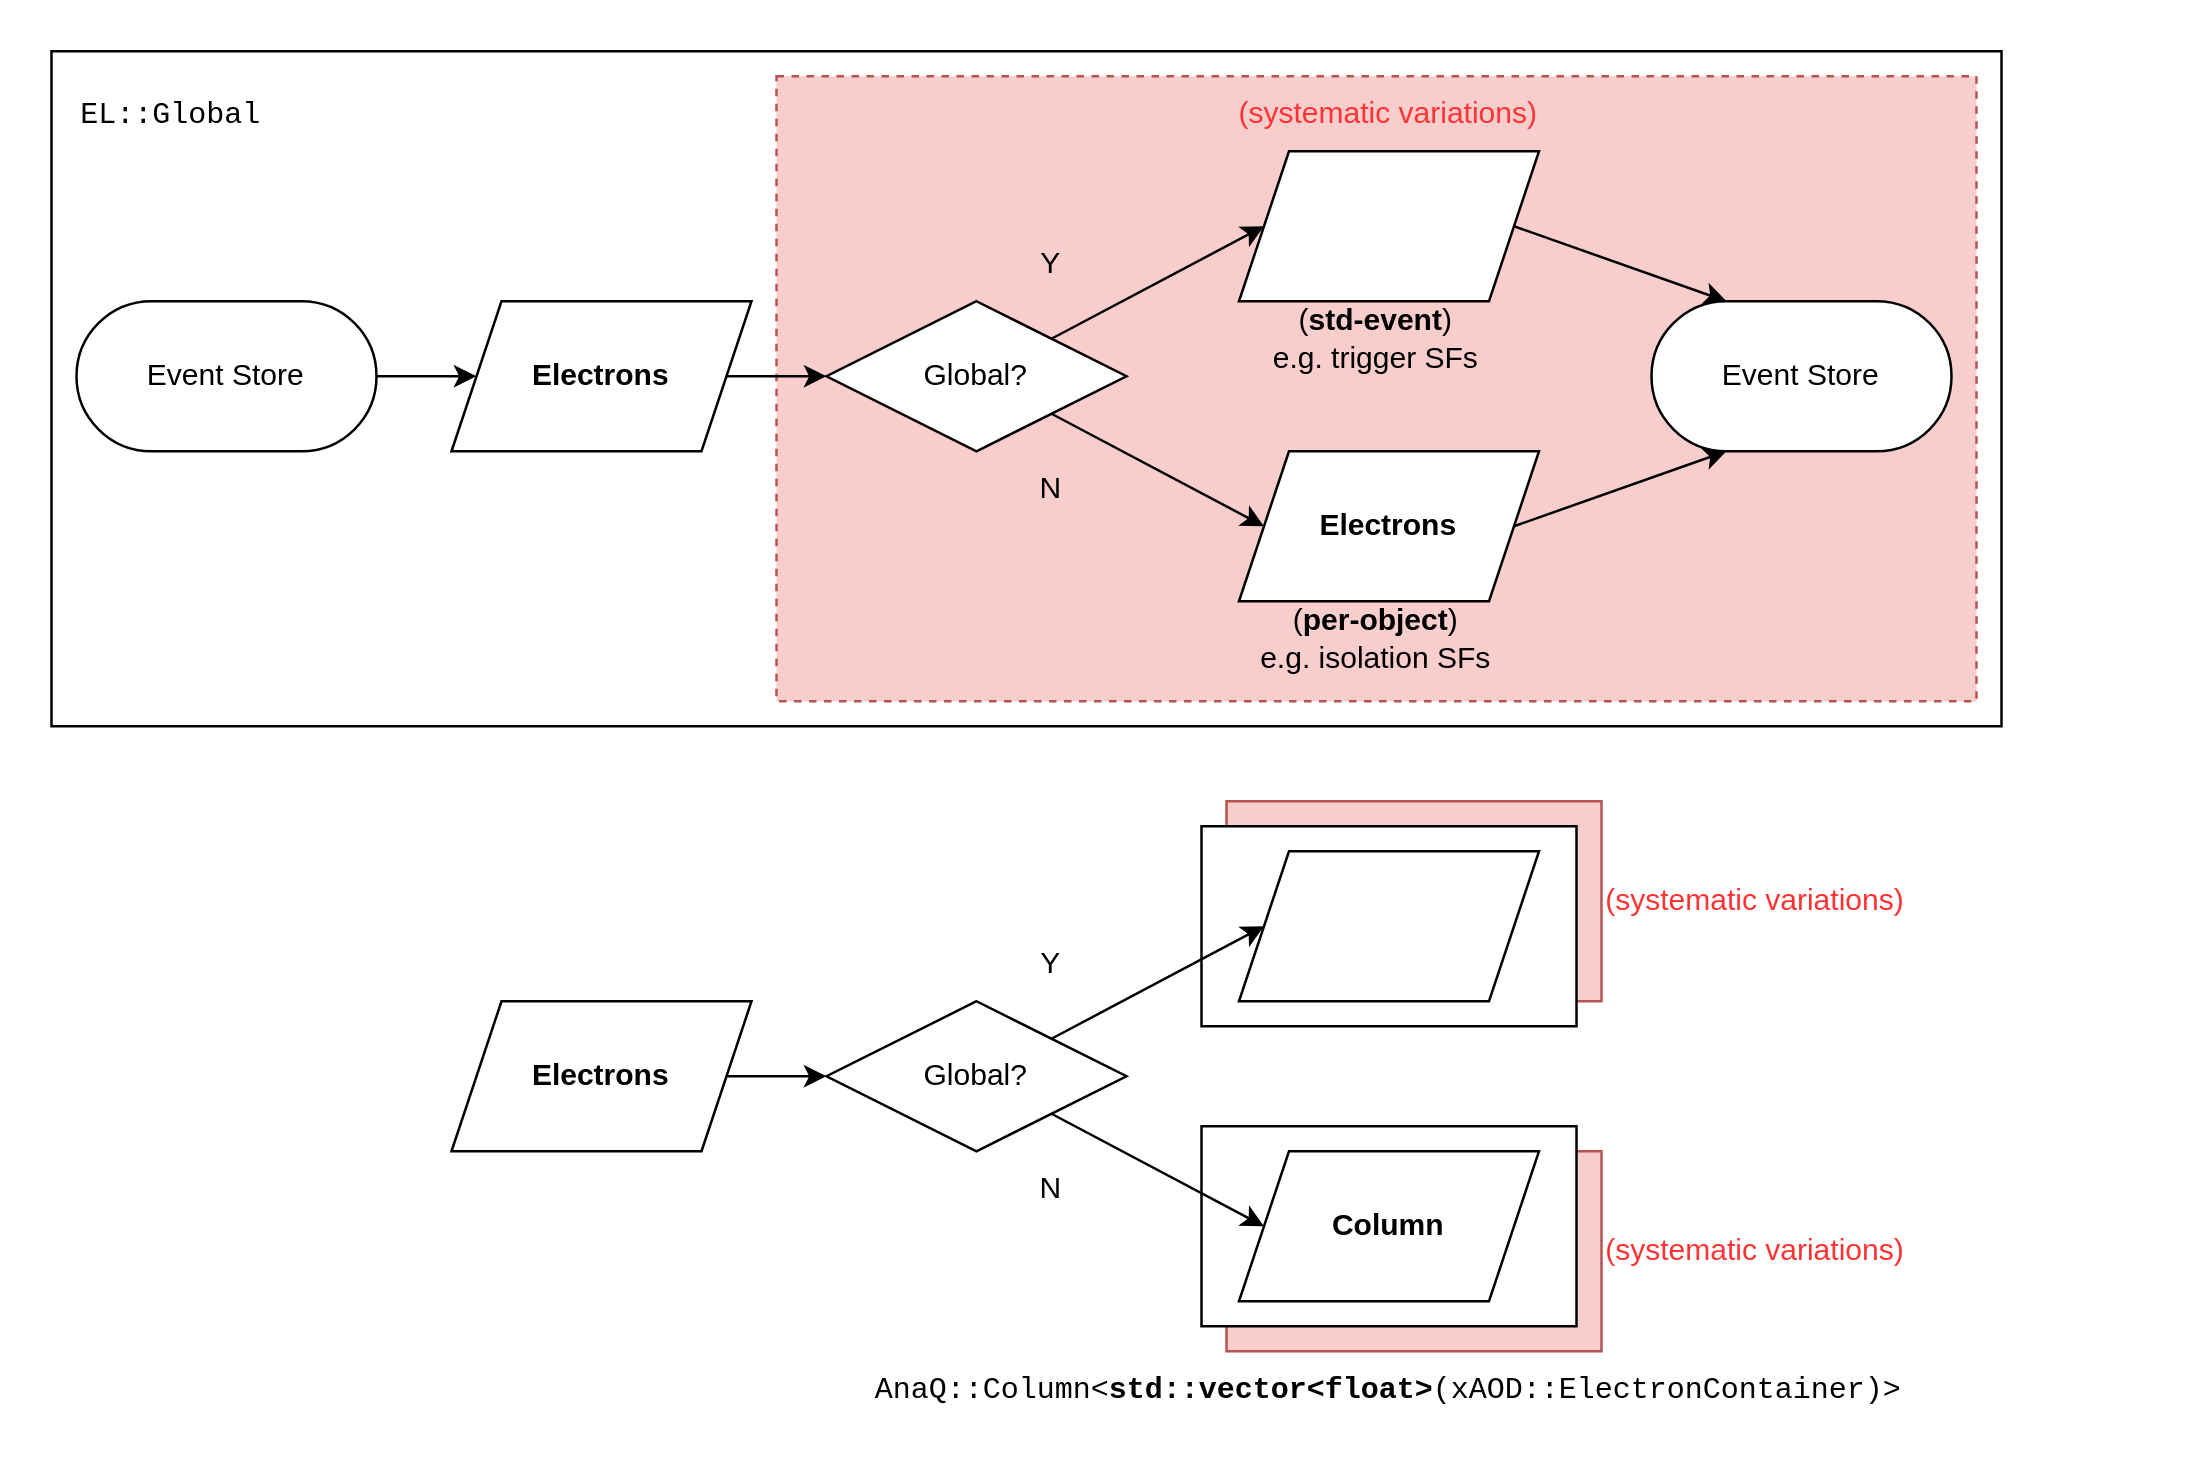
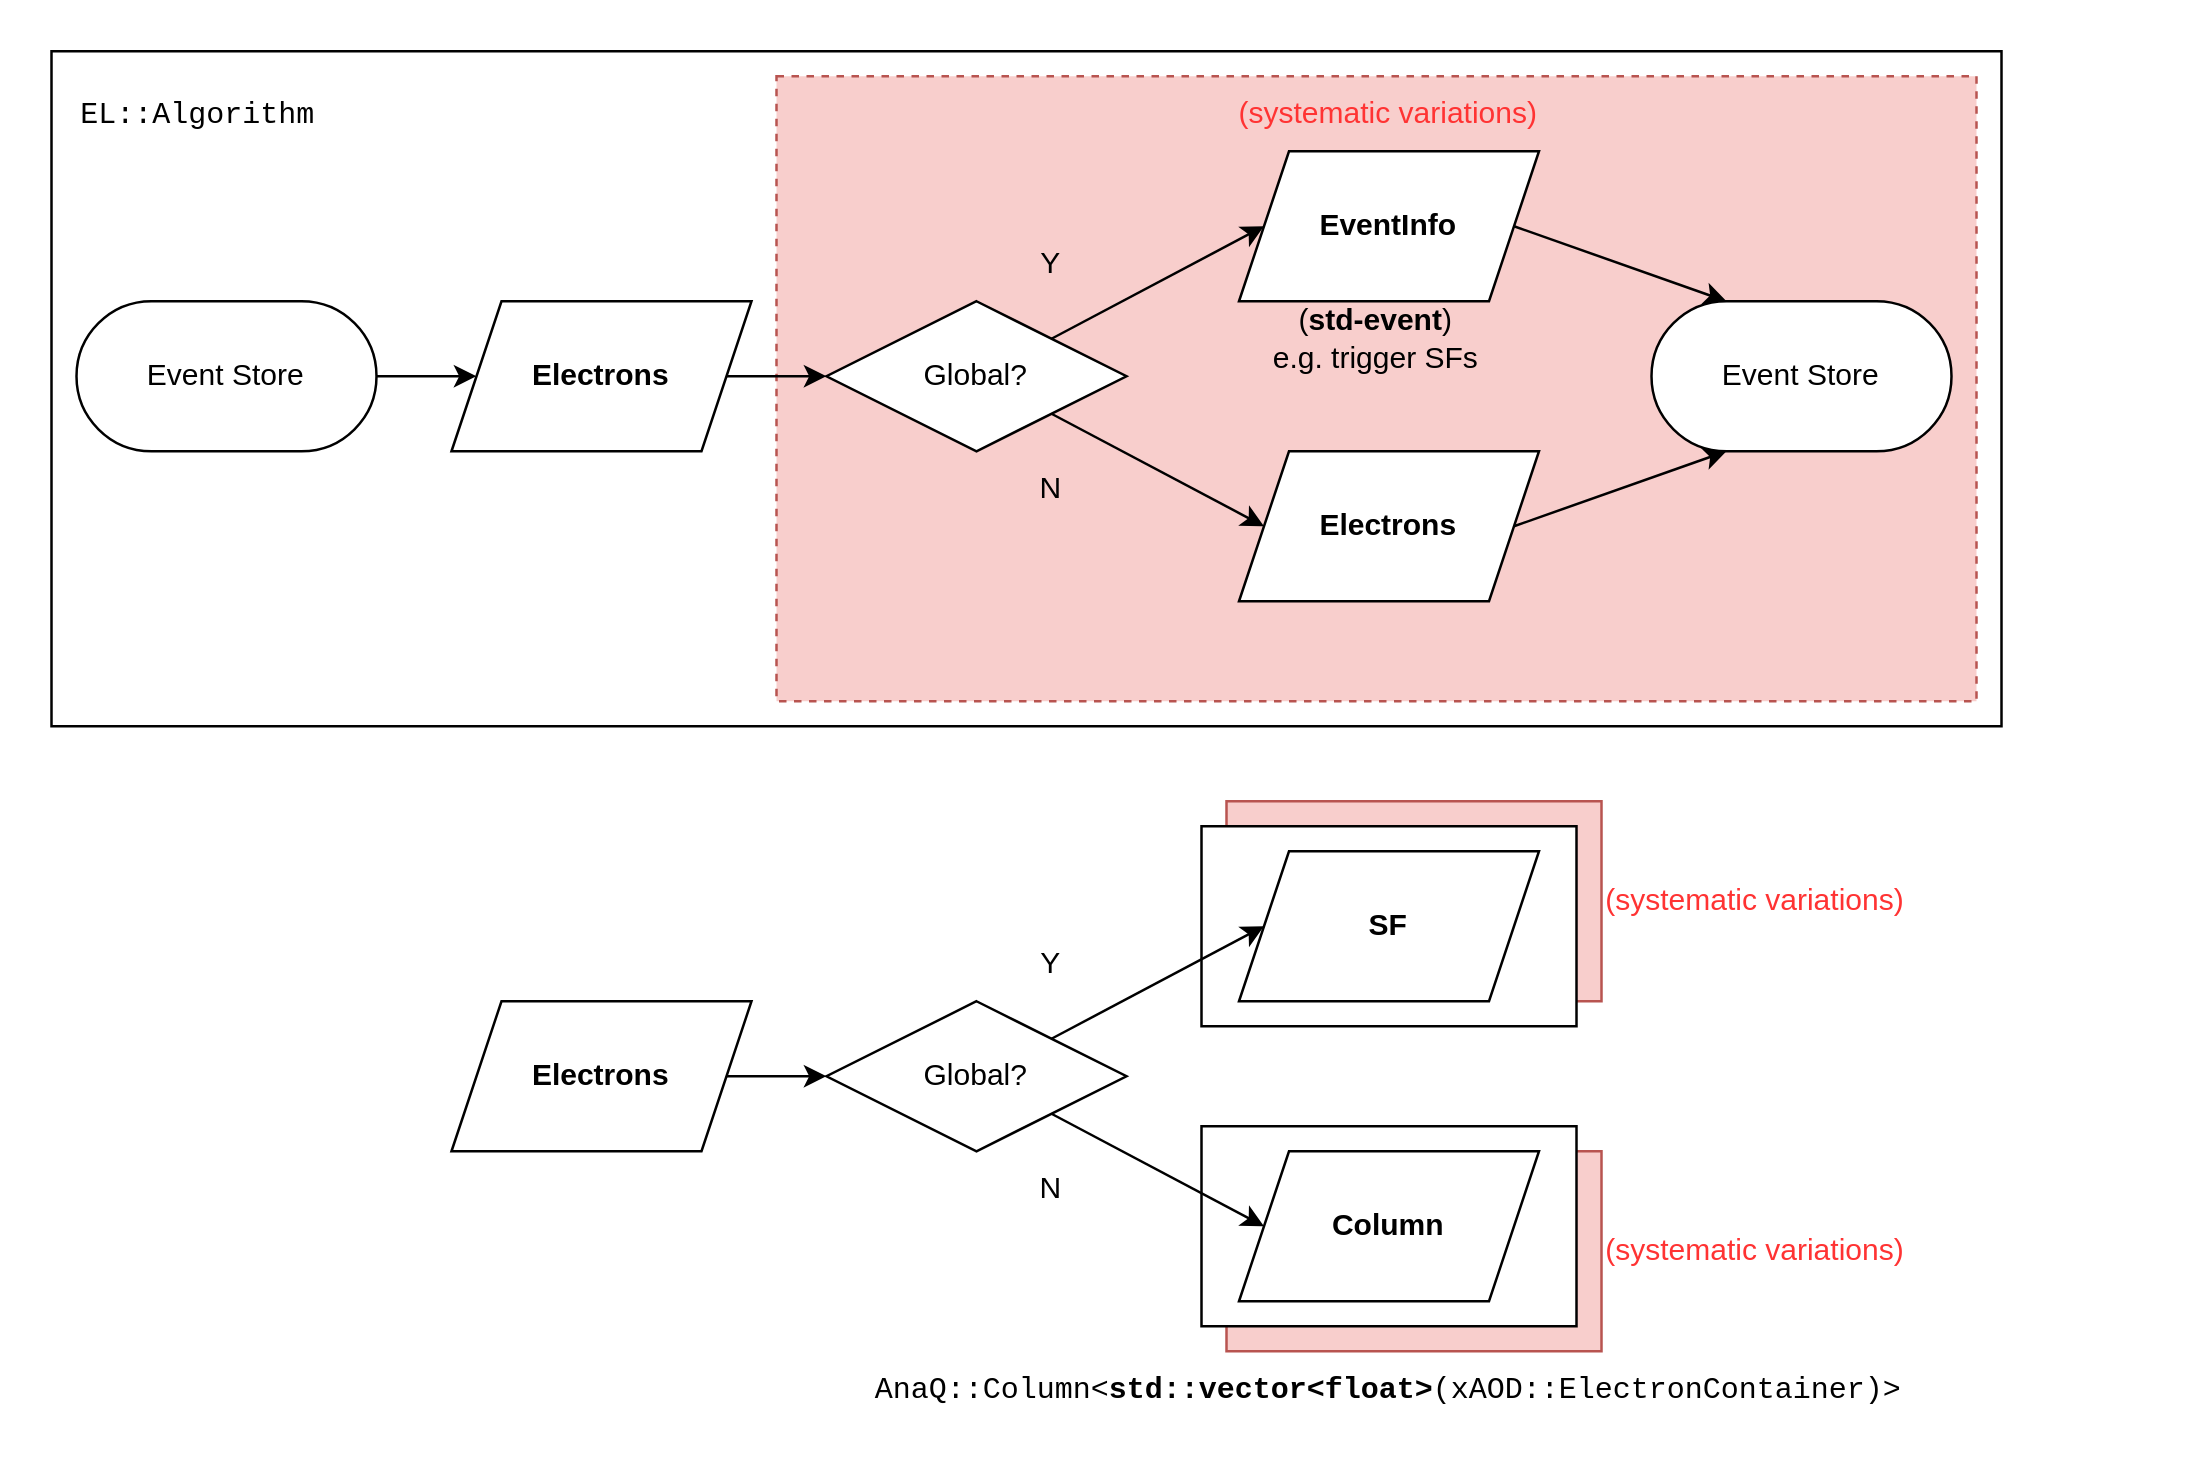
node "EL::Global": label "EL::Global" -> "EL::Algorithm"
node "EventInfo": added
node "(per-object) e.g. isolation SFs": removed
node "SF": added
